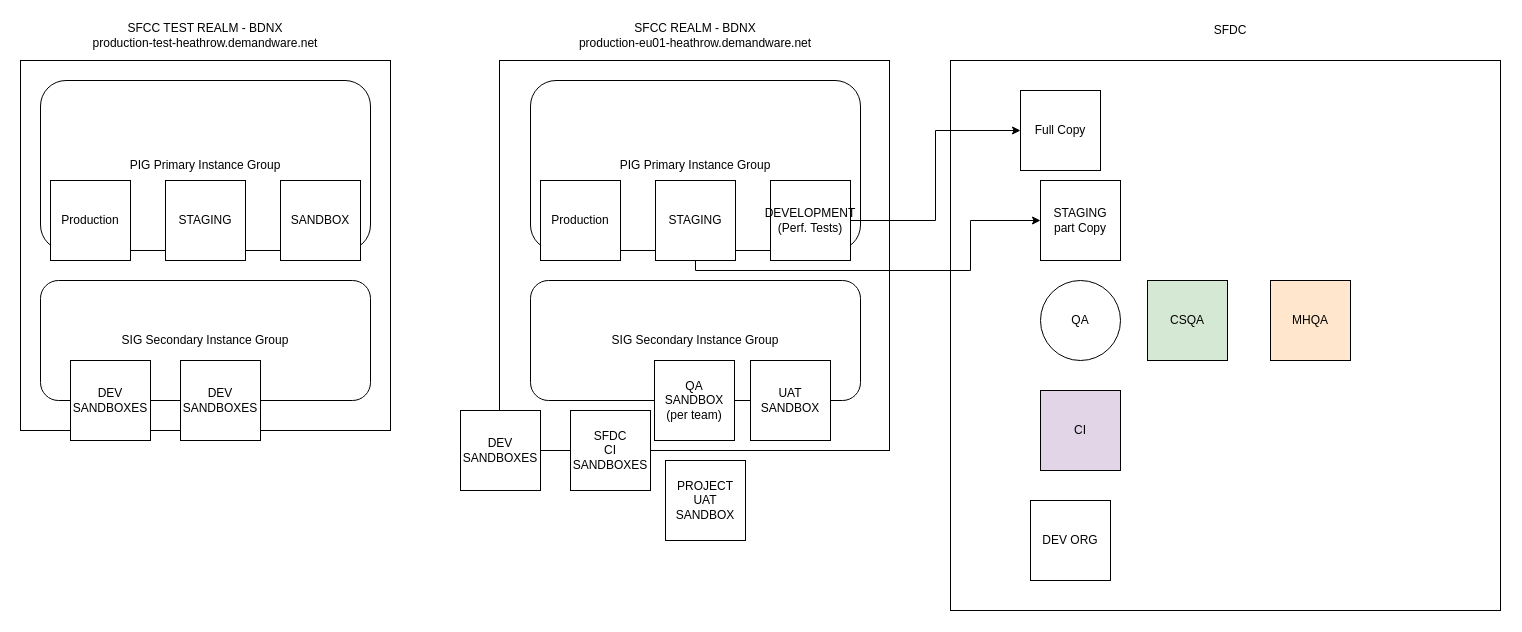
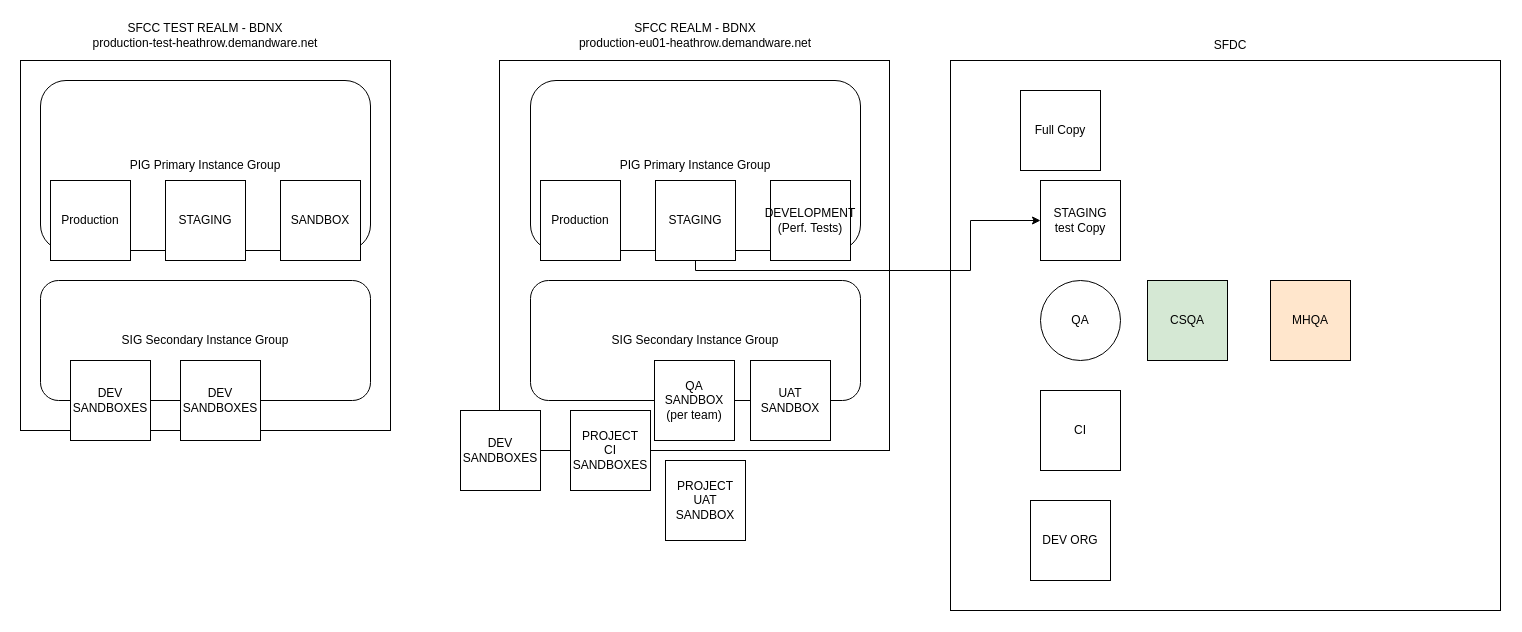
node "SFDC": moved (1231, 31) -> (1231, 46)
edge "DEVELOPMENT (Perf. Tests)" -> "Full Copy": removed
node "STAGING part Copy": label "STAGING part Copy" -> "STAGING test Copy"
node "CI": fillcolor #e1d5e7 -> #ffffff
node "SFDC CI SANDBOXES": label "SFDC CI SANDBOXES" -> "PROJECT CI SANDBOXES"
